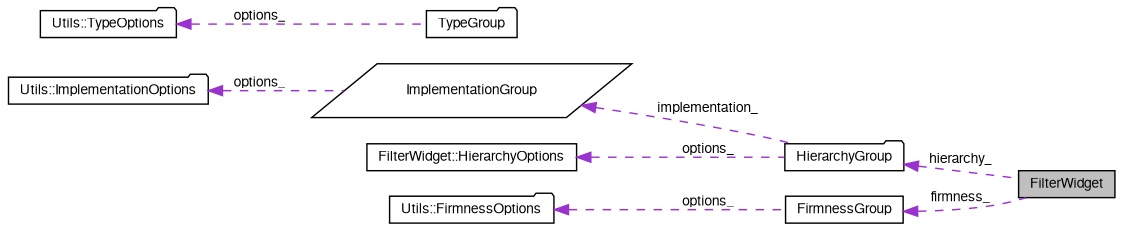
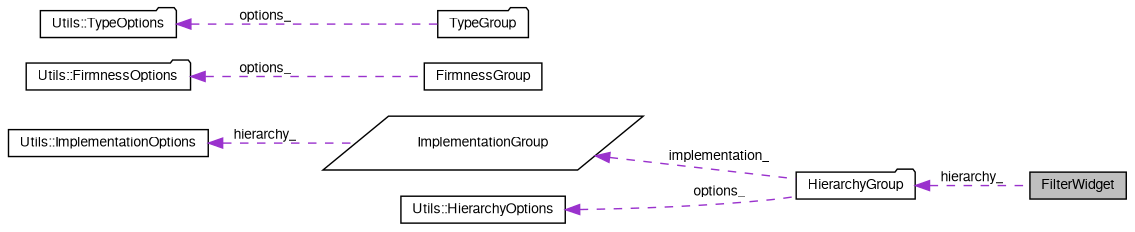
edge "ImplementationGroup" -> "Utils::ImplementationOptions": label "options_" -> "hierarchy_"
node "Utils::ImplementationOptions": shape folder -> box
node "FilterWidget::HierarchyOptions": label "FilterWidget::HierarchyOptions" -> "Utils::HierarchyOptions"
edge "FilterWidget" -> "FirmnessGroup": removed, label "firmness_"
